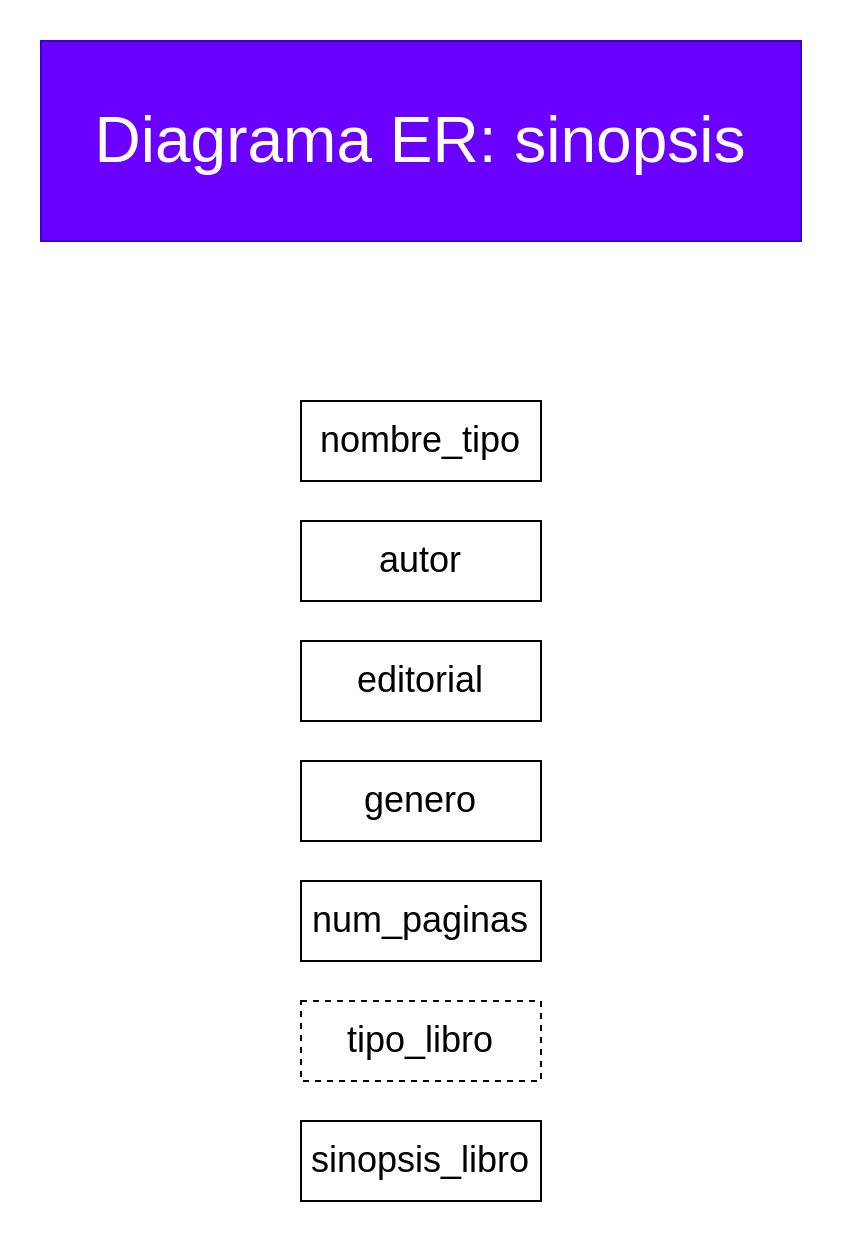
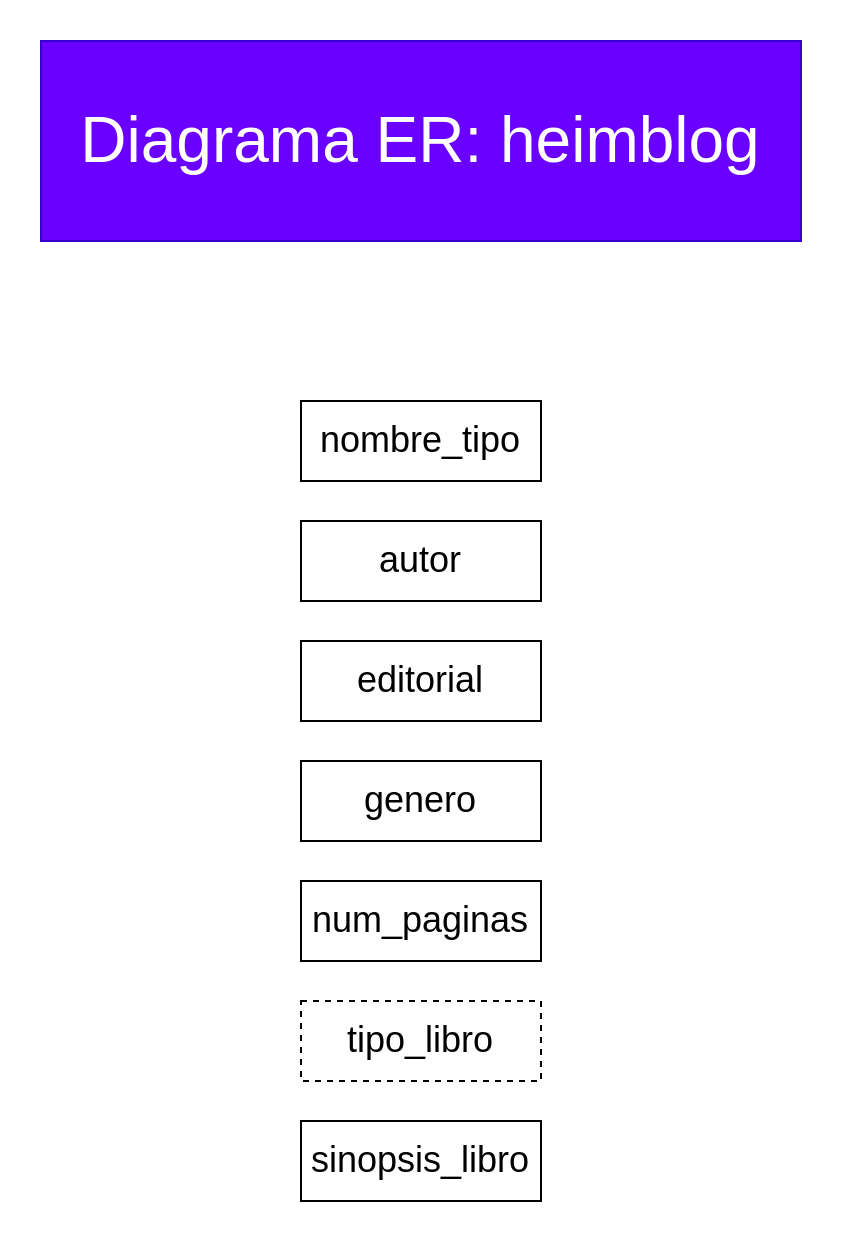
node "Diagrama ER: sinopsis": label "Diagrama ER: sinopsis" -> "Diagrama ER: heimblog"
